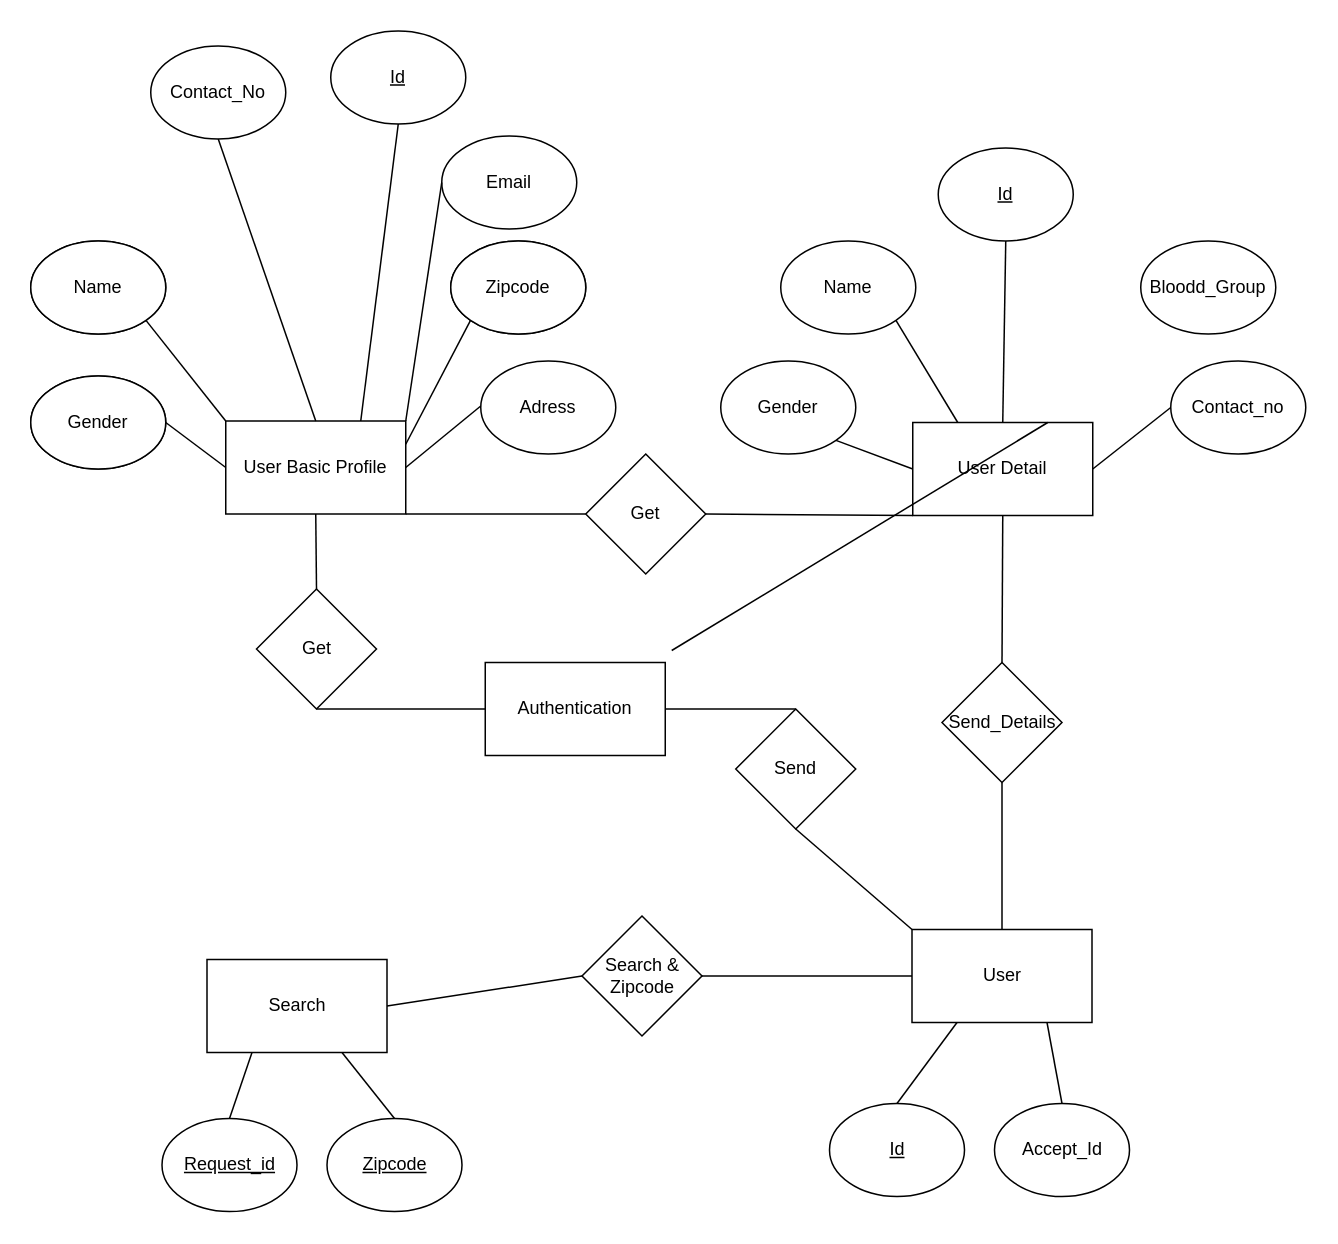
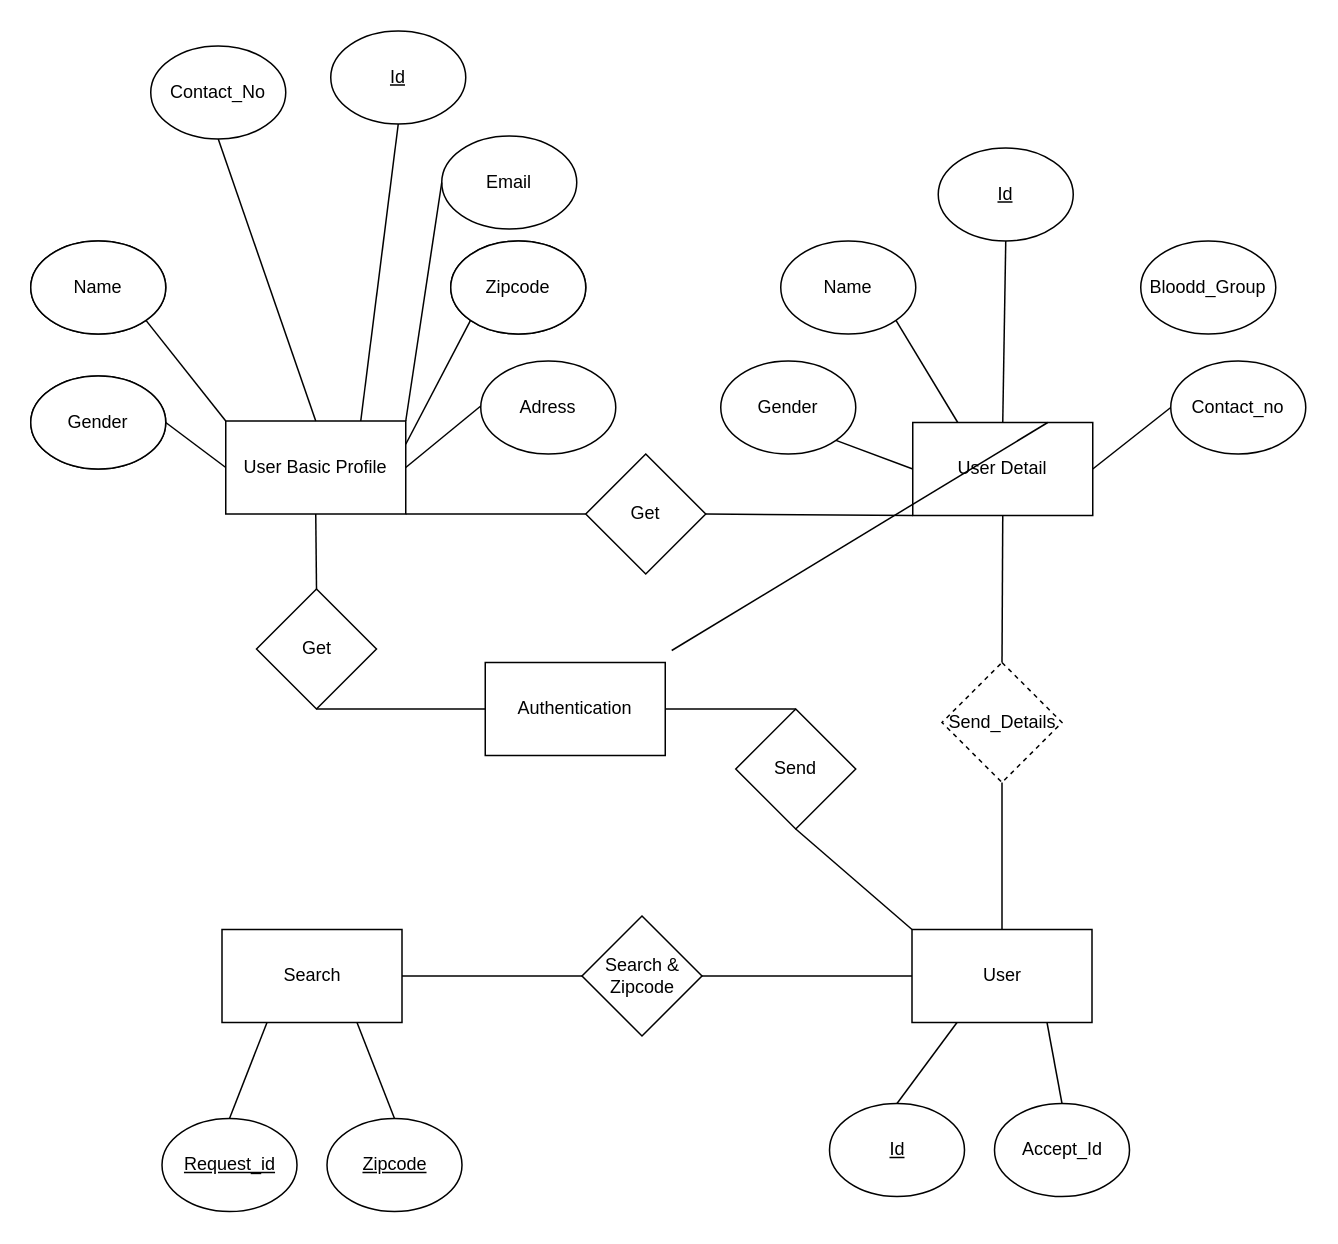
node "Send_Details": style solid -> dashed
node "Search": moved (297, 1006) -> (312, 976)
